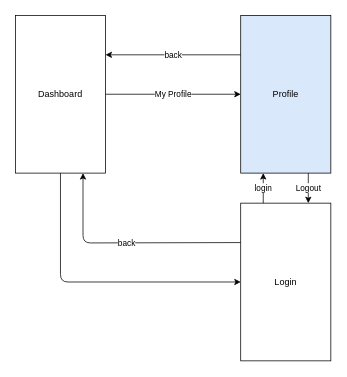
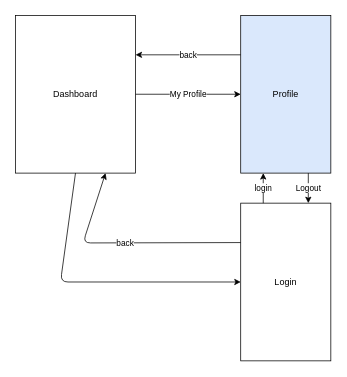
node "Dashboard": size 90x158 -> 120x158
